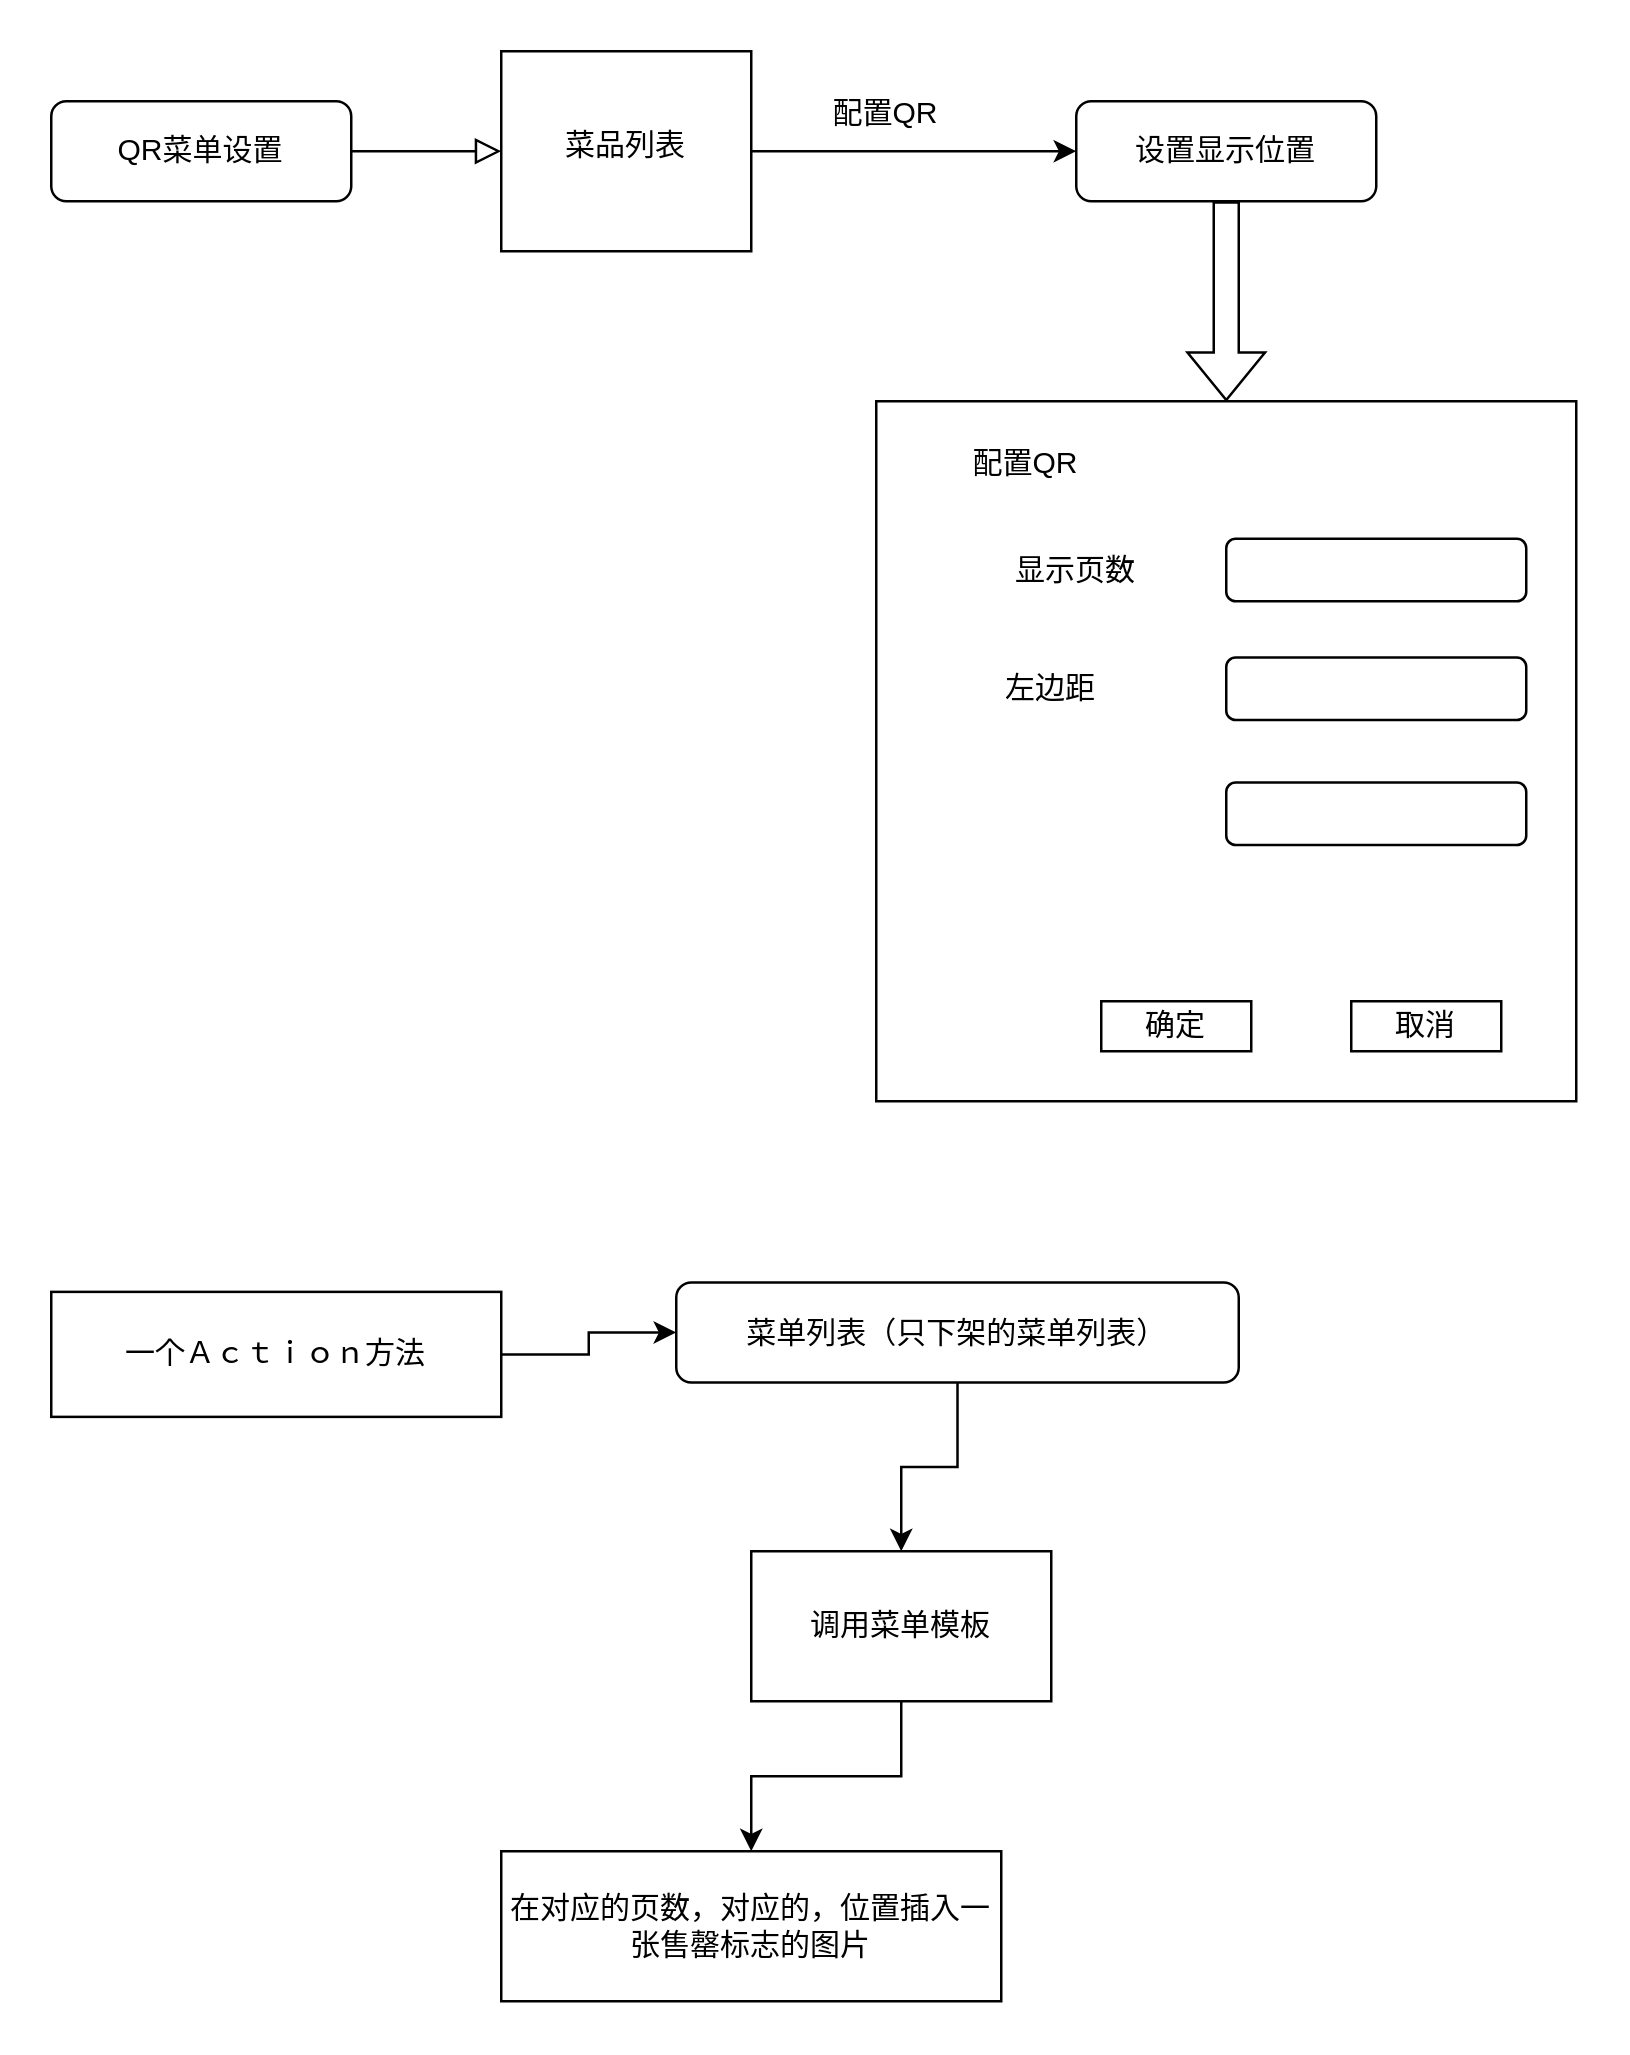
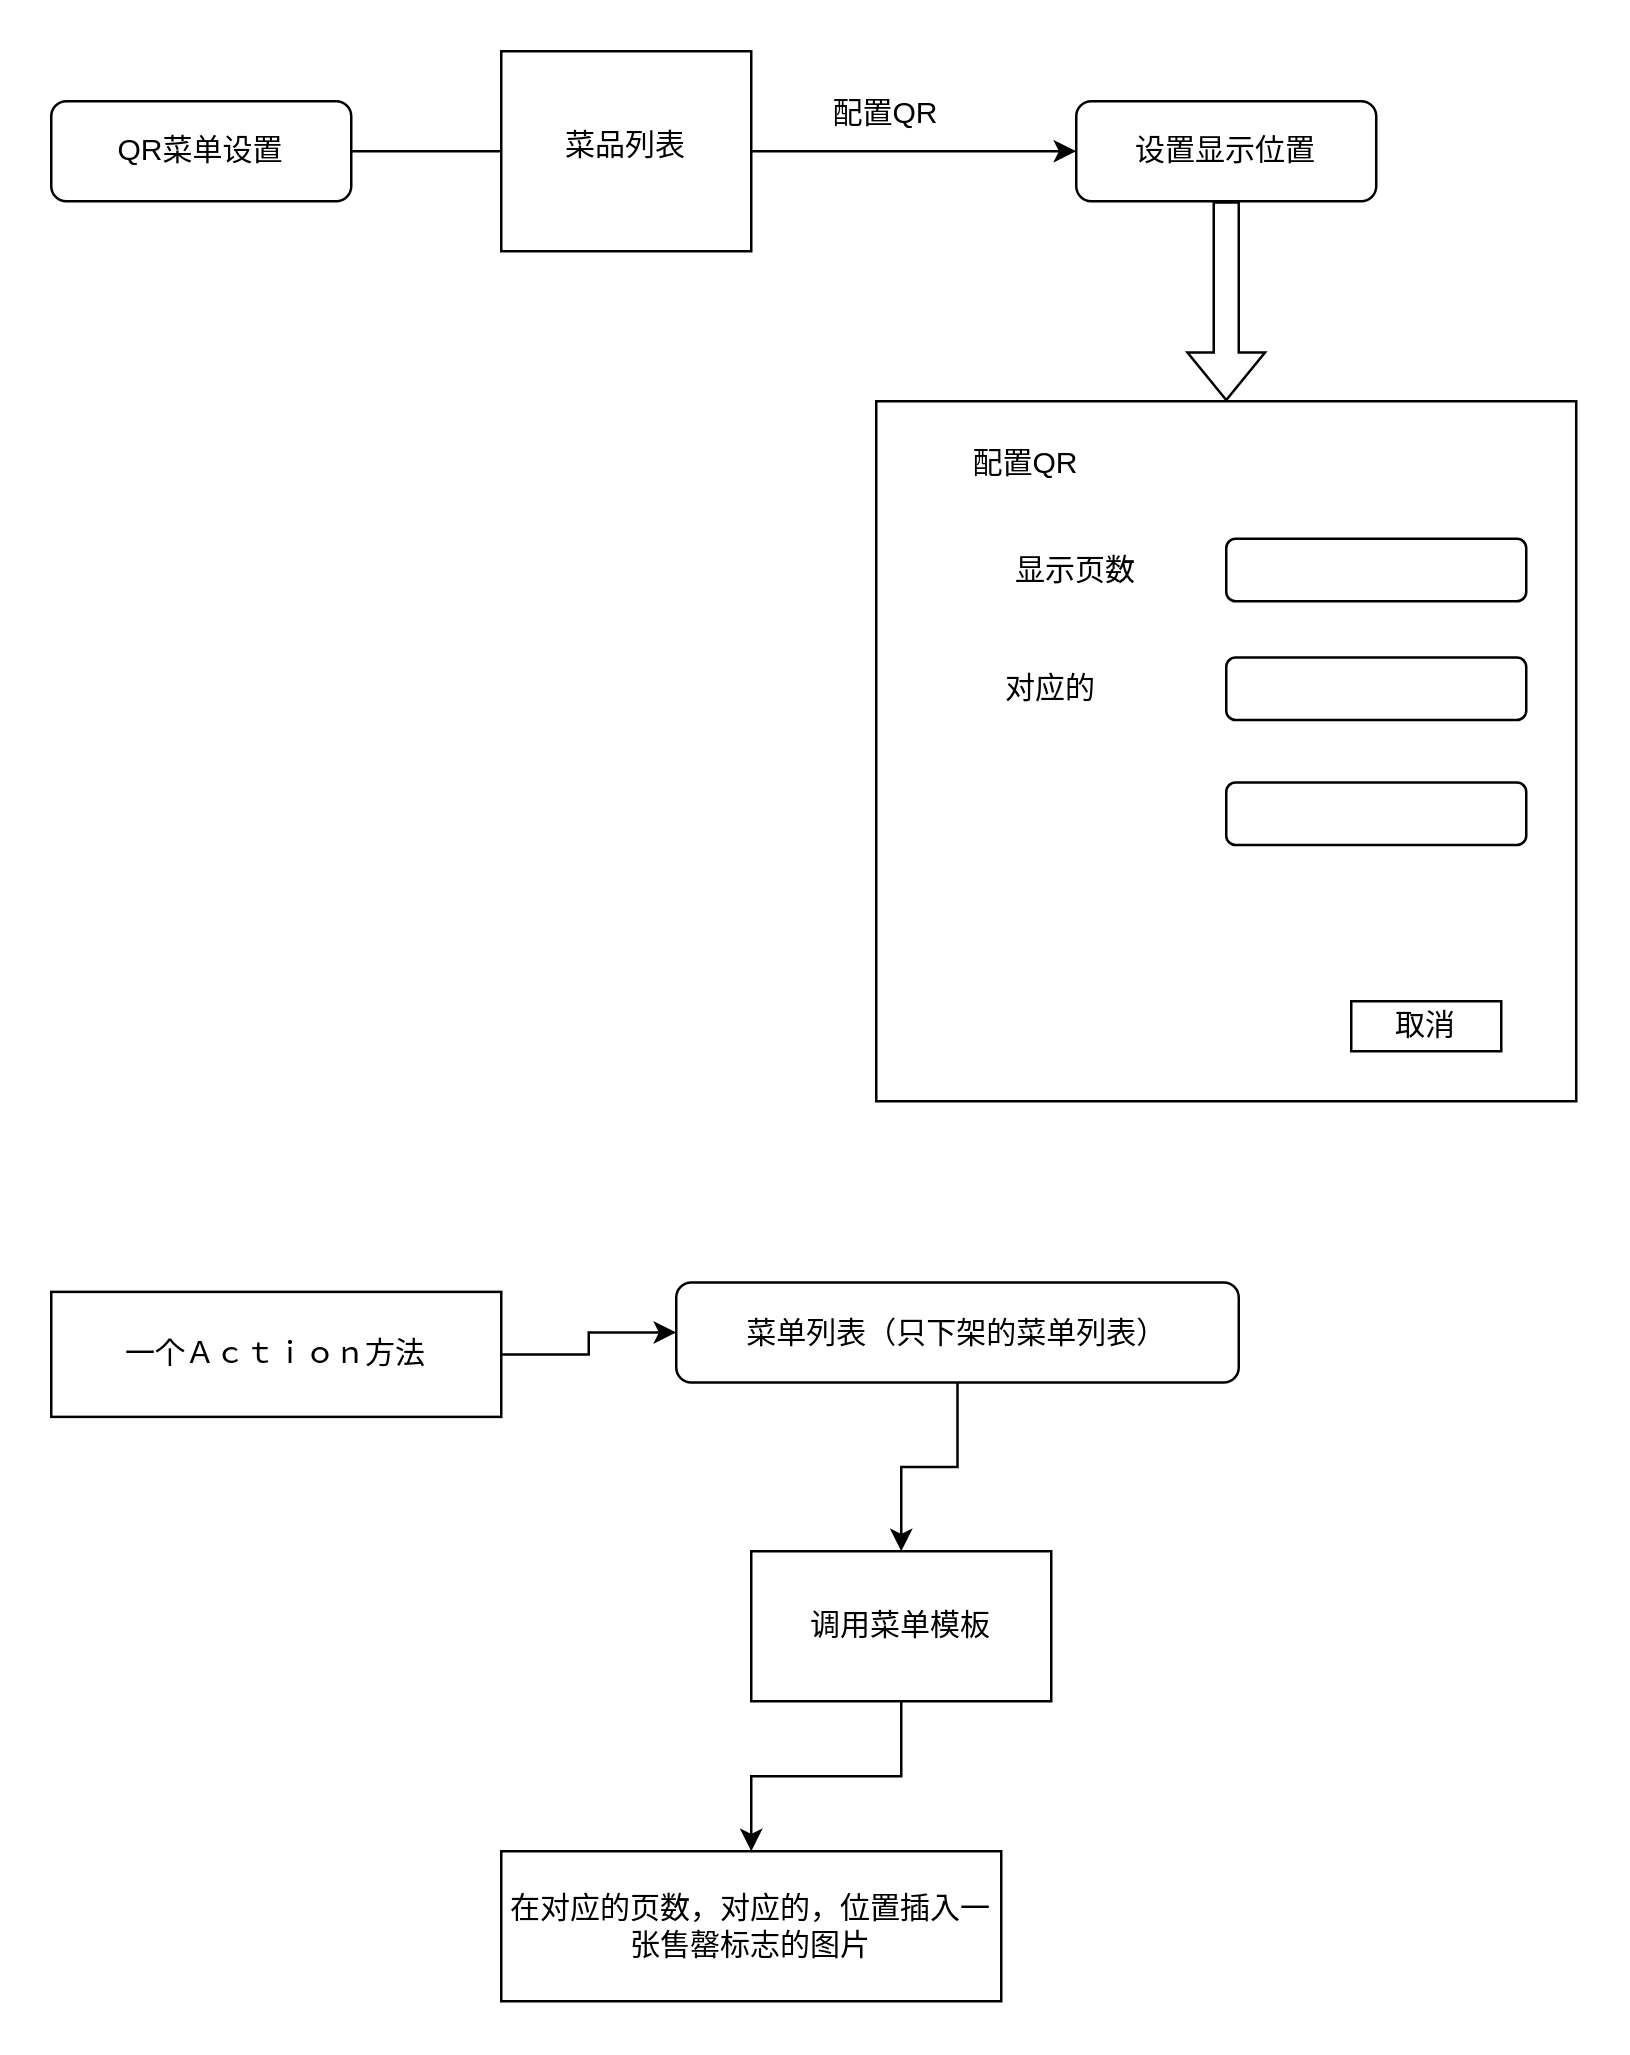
edge "QR菜单设置" -> "菜品列表": arrowhead block -> none
node "左边距": label "左边距" -> "对应的"
node "确定": removed
